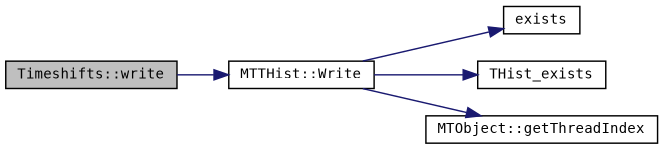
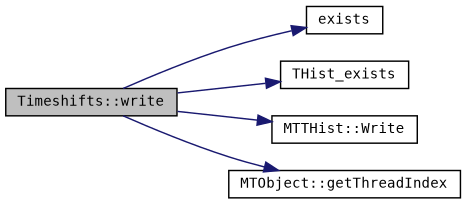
edge "MTTHist::Write" -> "exists": now "Timeshifts::write" -> "exists"
edge "MTTHist::Write" -> "THist_exists": now "Timeshifts::write" -> "THist_exists"
edge "MTTHist::Write" -> "MTObject::getThreadIndex": now "Timeshifts::write" -> "MTObject::getThreadIndex"
